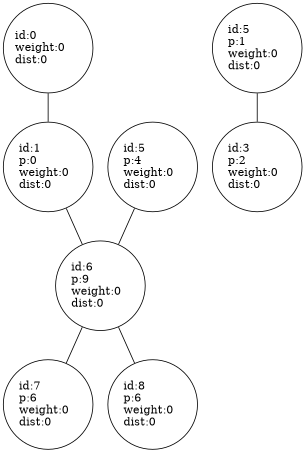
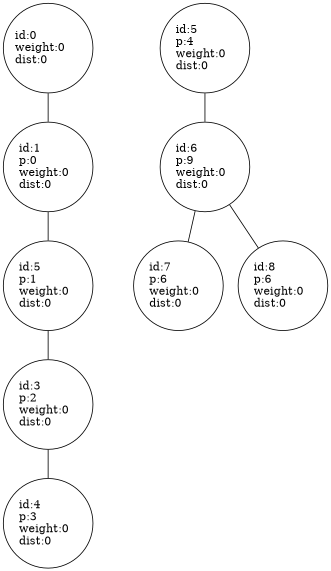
edge "id:1 p:0 weight:0 dist:0" -- "id:6 p:9 weight:0 dist:0": now "id:1 p:0 weight:0 dist:0" -- "id:5 p:1 weight:0 dist:0"
node "id:4 p:3 weight:0 dist:0": added
